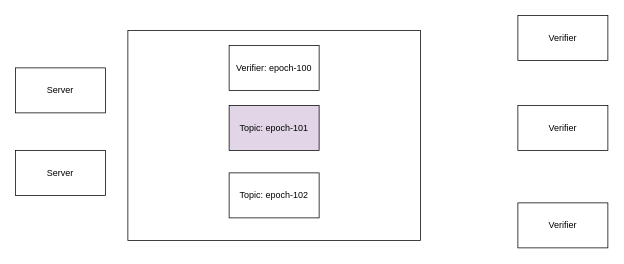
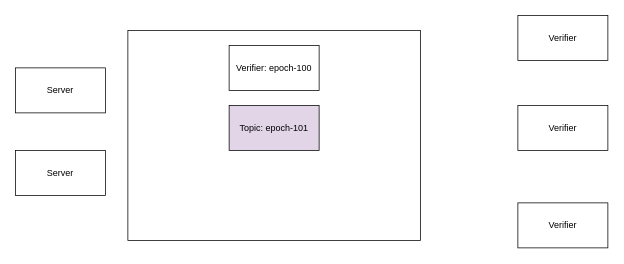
node "Topic: epoch-102": removed
